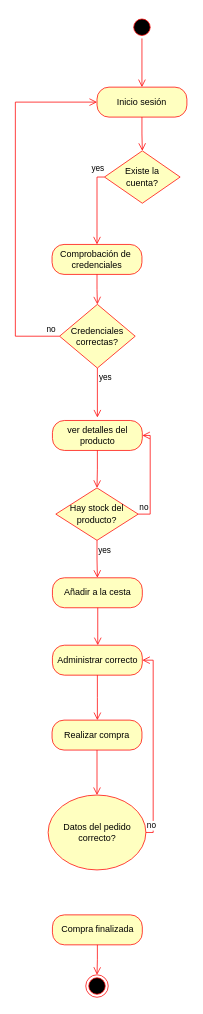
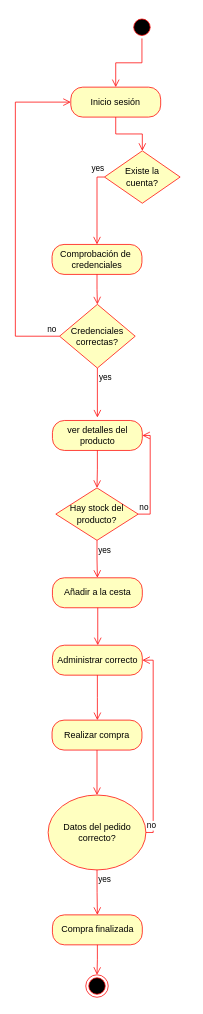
node "Inicio sesión": moved (142, 102) -> (116, 102)
edge "Datos del pedido correcto?" -> "Compra finalizada": added, label "yes"
